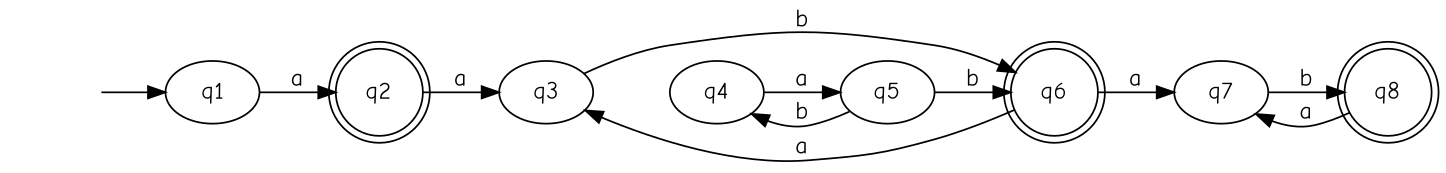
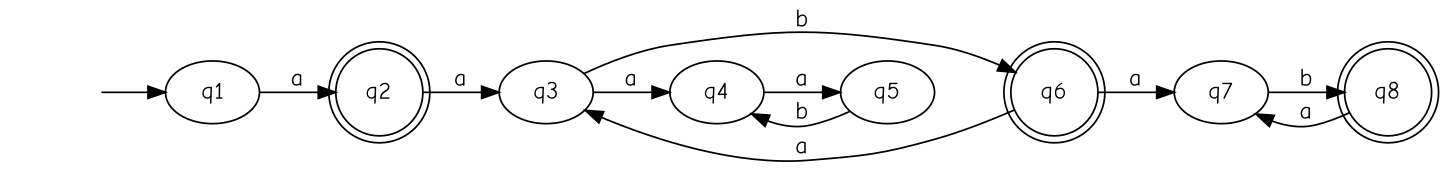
edge "q3" -> "q4": added, label "a"
edge "q5" -> "q6": removed, label "b"
